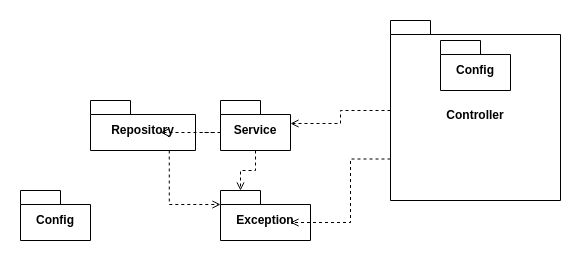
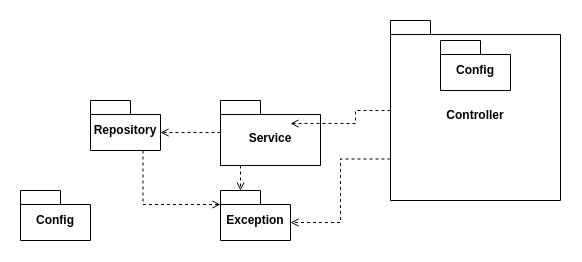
node "Repository": size 105x50 -> 70x50
node "Service": size 70x50 -> 100x65
node "Exception": size 90x50 -> 70x50
